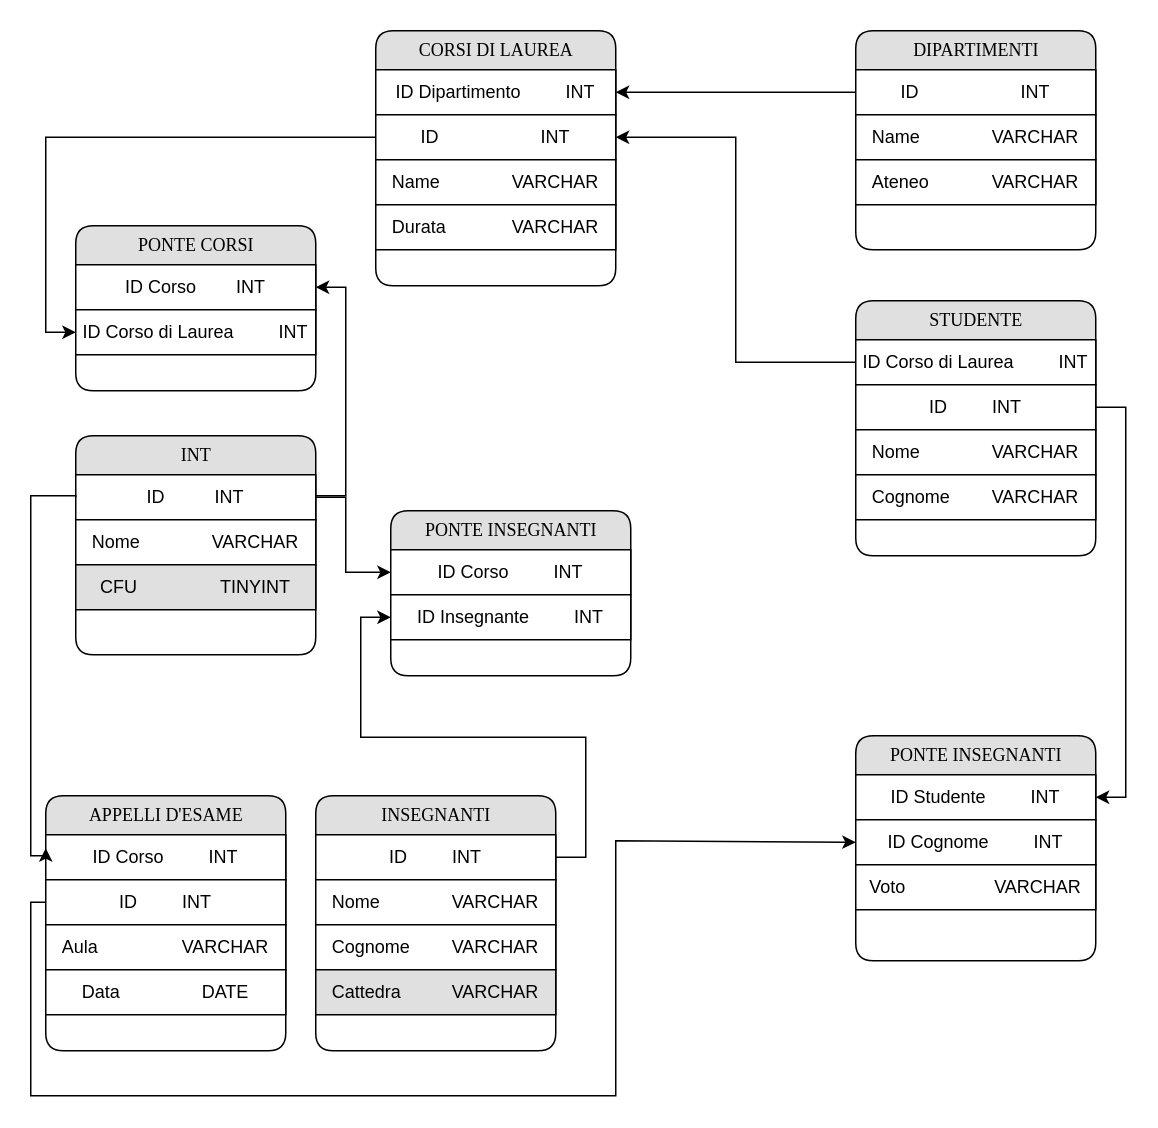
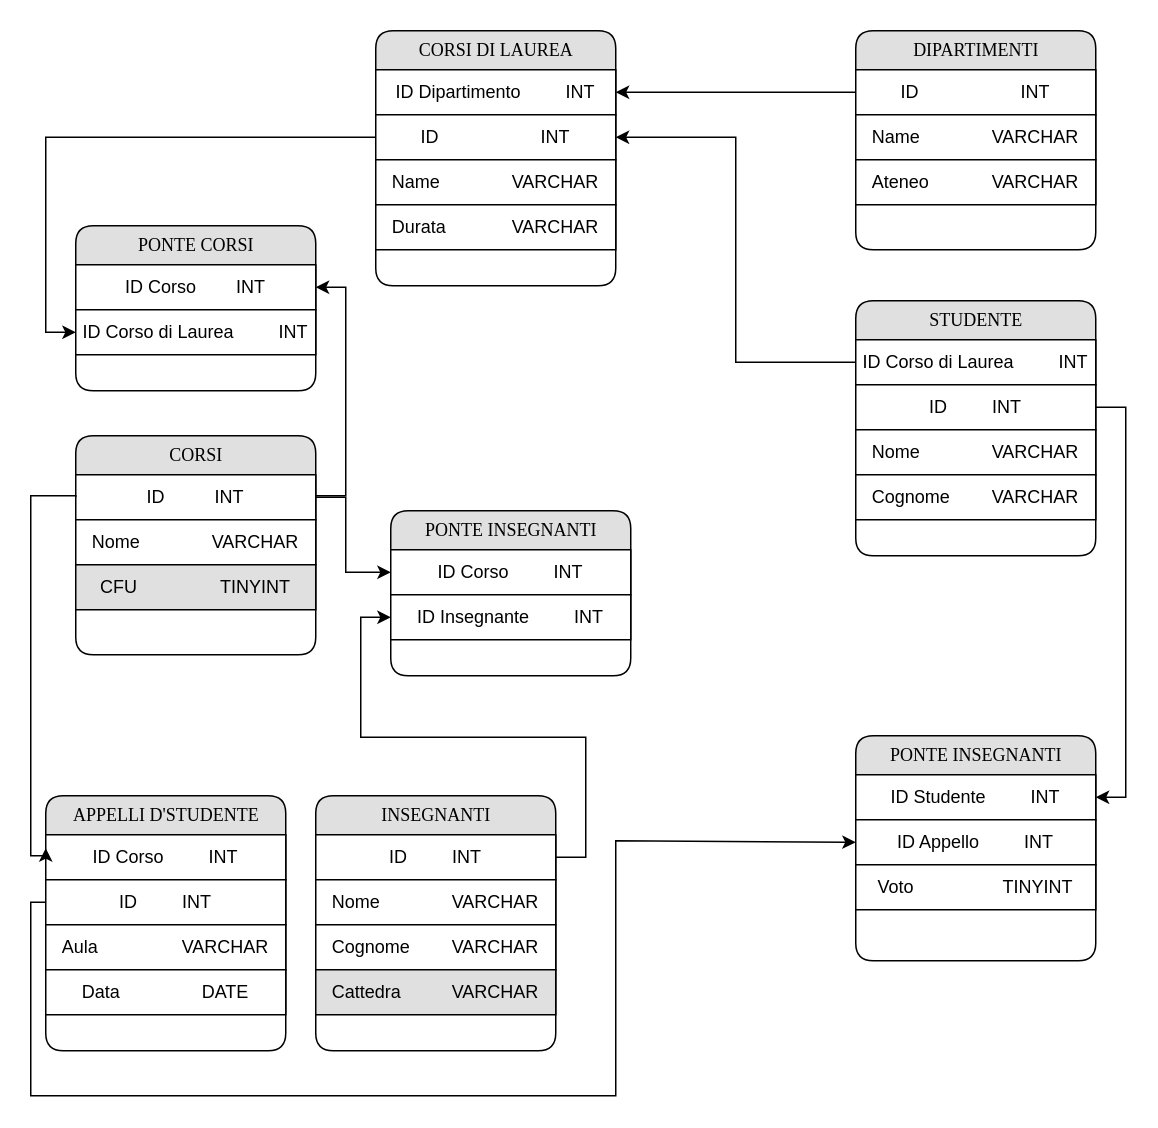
node "INT": label "INT" -> "CORSI"
node "APPELLI D'ESAME": label "APPELLI D'ESAME" -> "APPELLI D'STUDENTE"
node "ID Cognome INT": label "ID Cognome INT" -> "ID Appello INT"
node "Voto VARCHAR": label "Voto VARCHAR" -> "Voto TINYINT"
